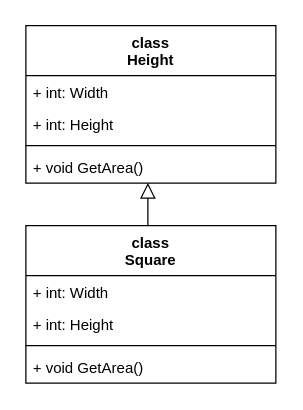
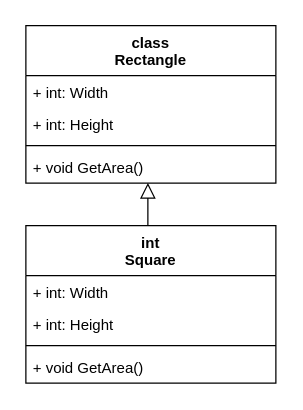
node "class Height": label "class Height" -> "class Rectangle"
node "class Square": label "class Square" -> "int Square"
